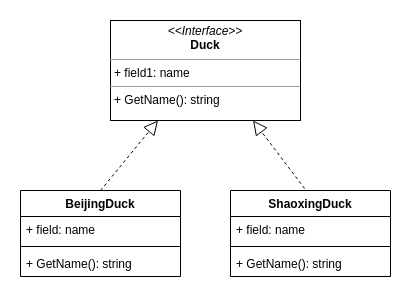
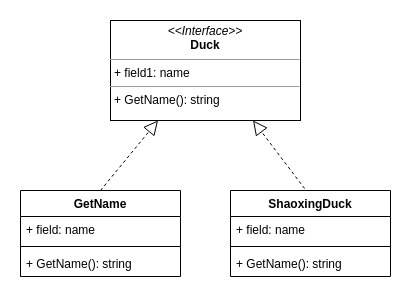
node "BeijingDuck": label "BeijingDuck" -> "GetName"
